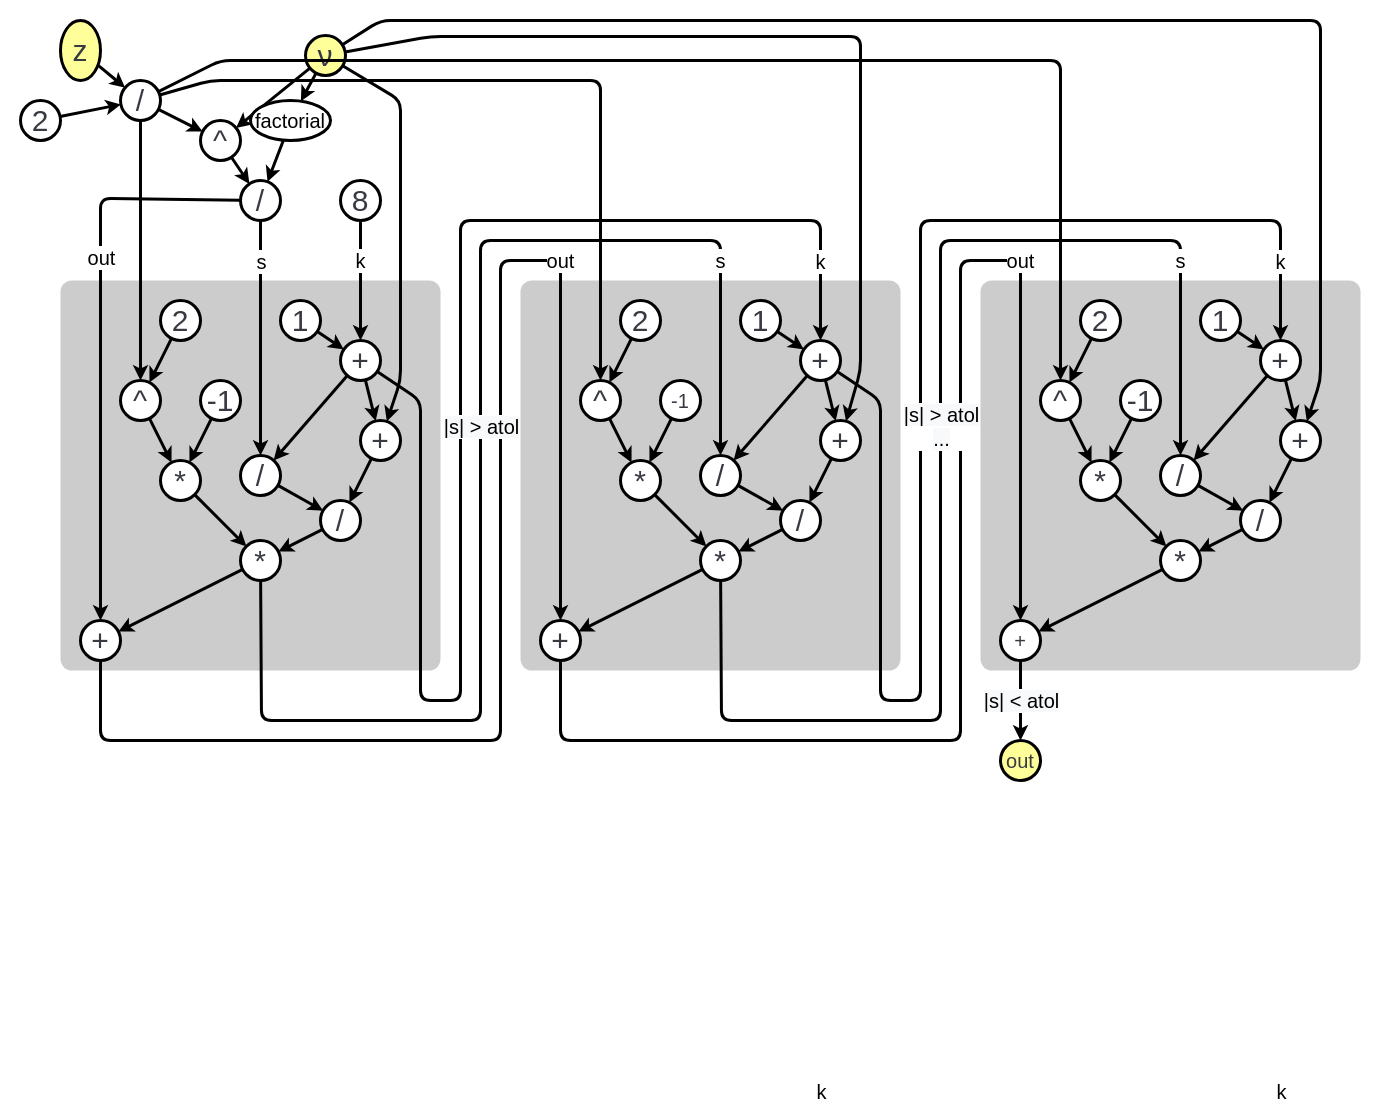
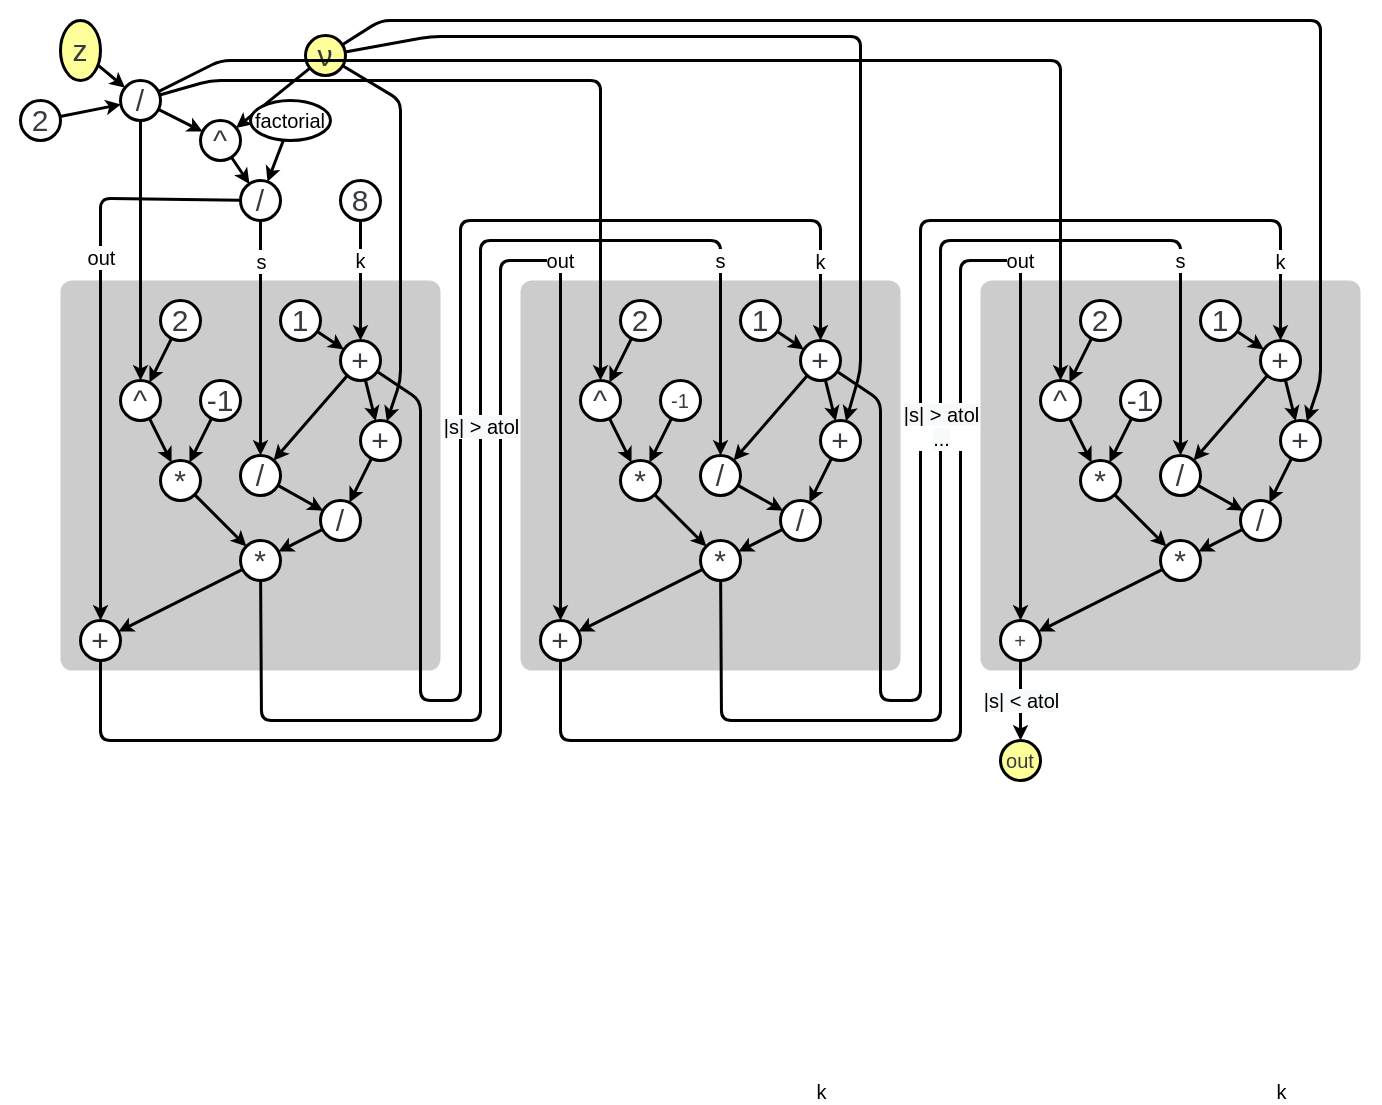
edge "ν" -> "factorial": removed
